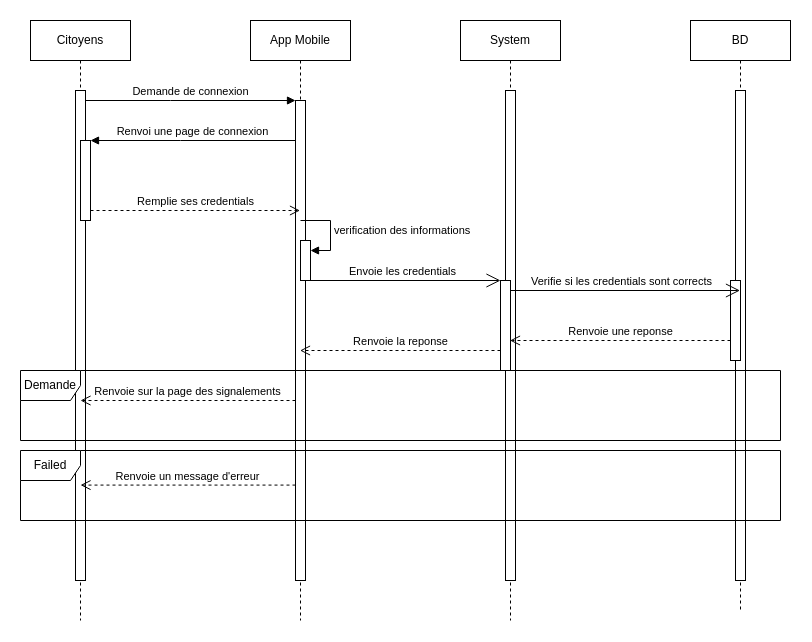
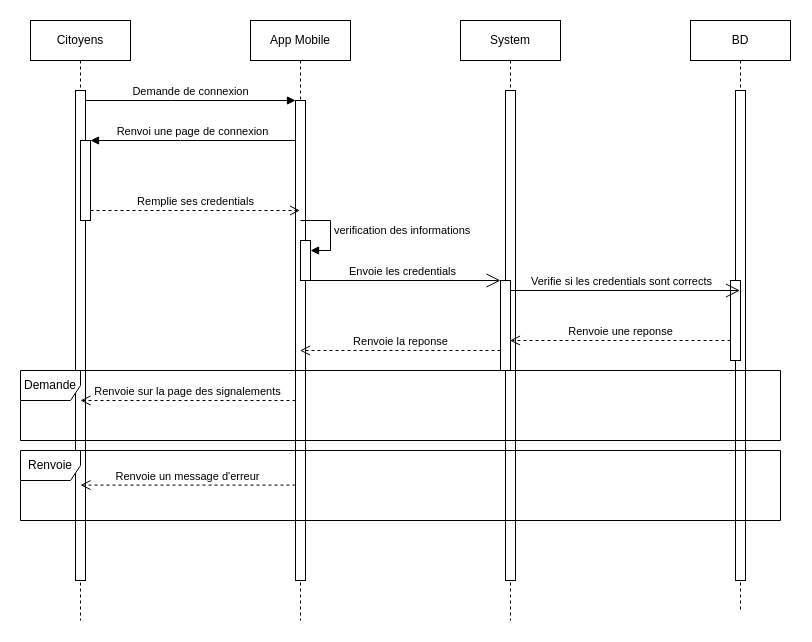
node "Failed": label "Failed" -> "Renvoie"
